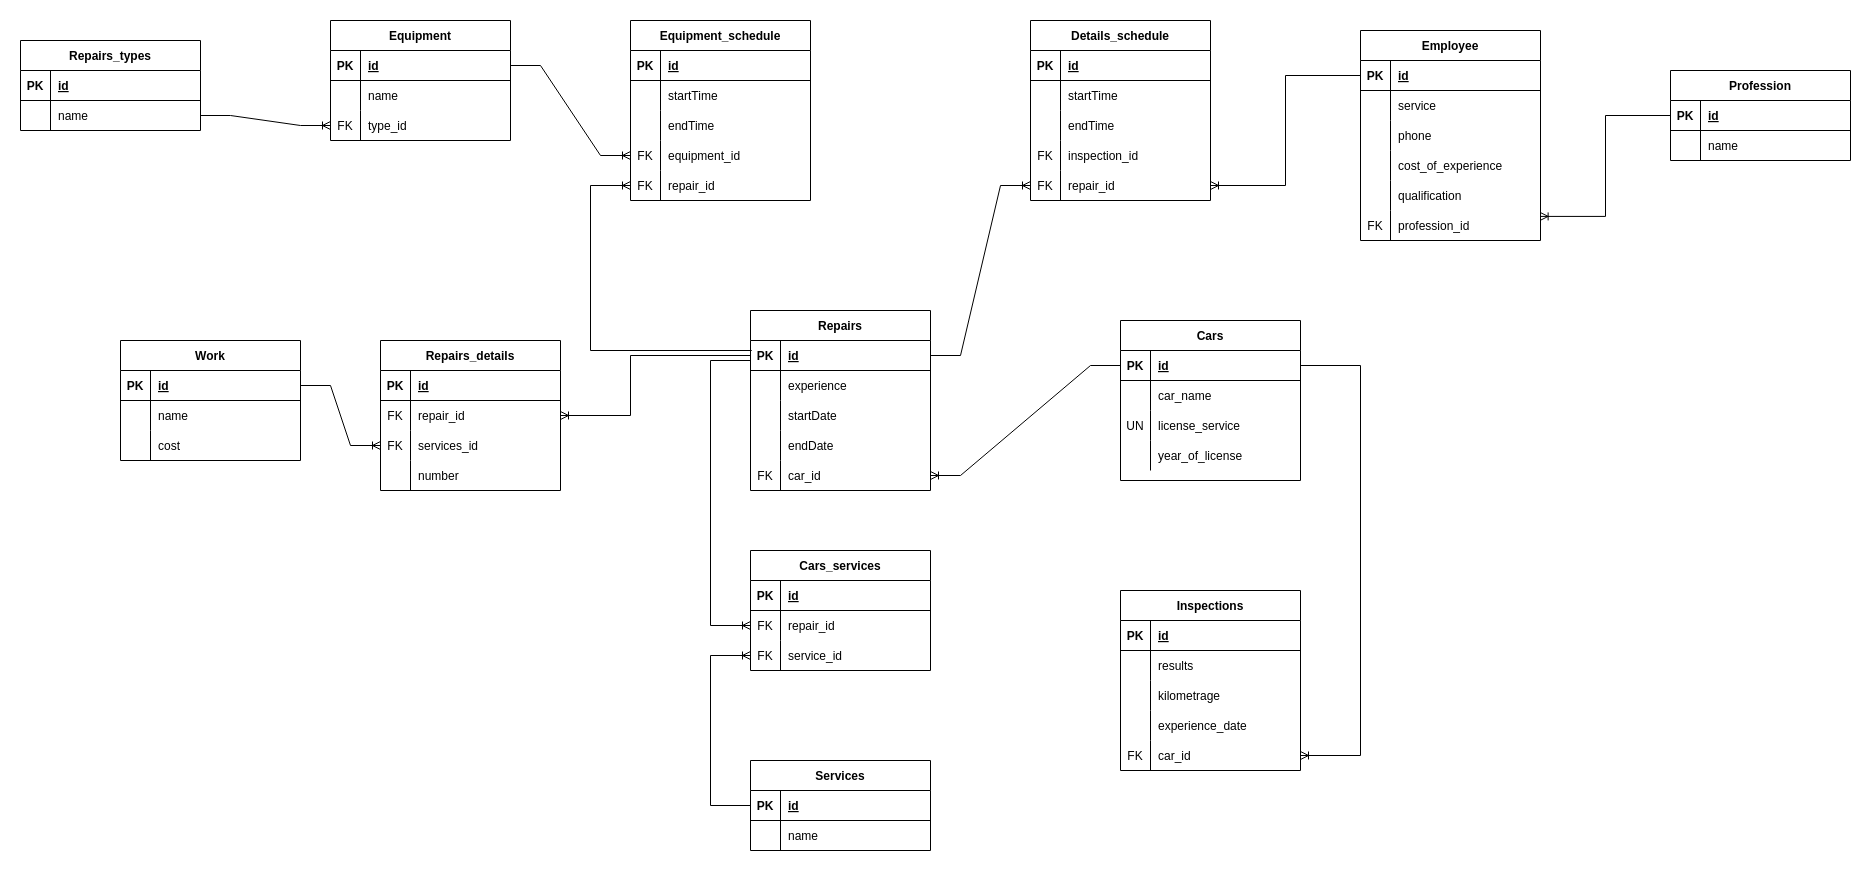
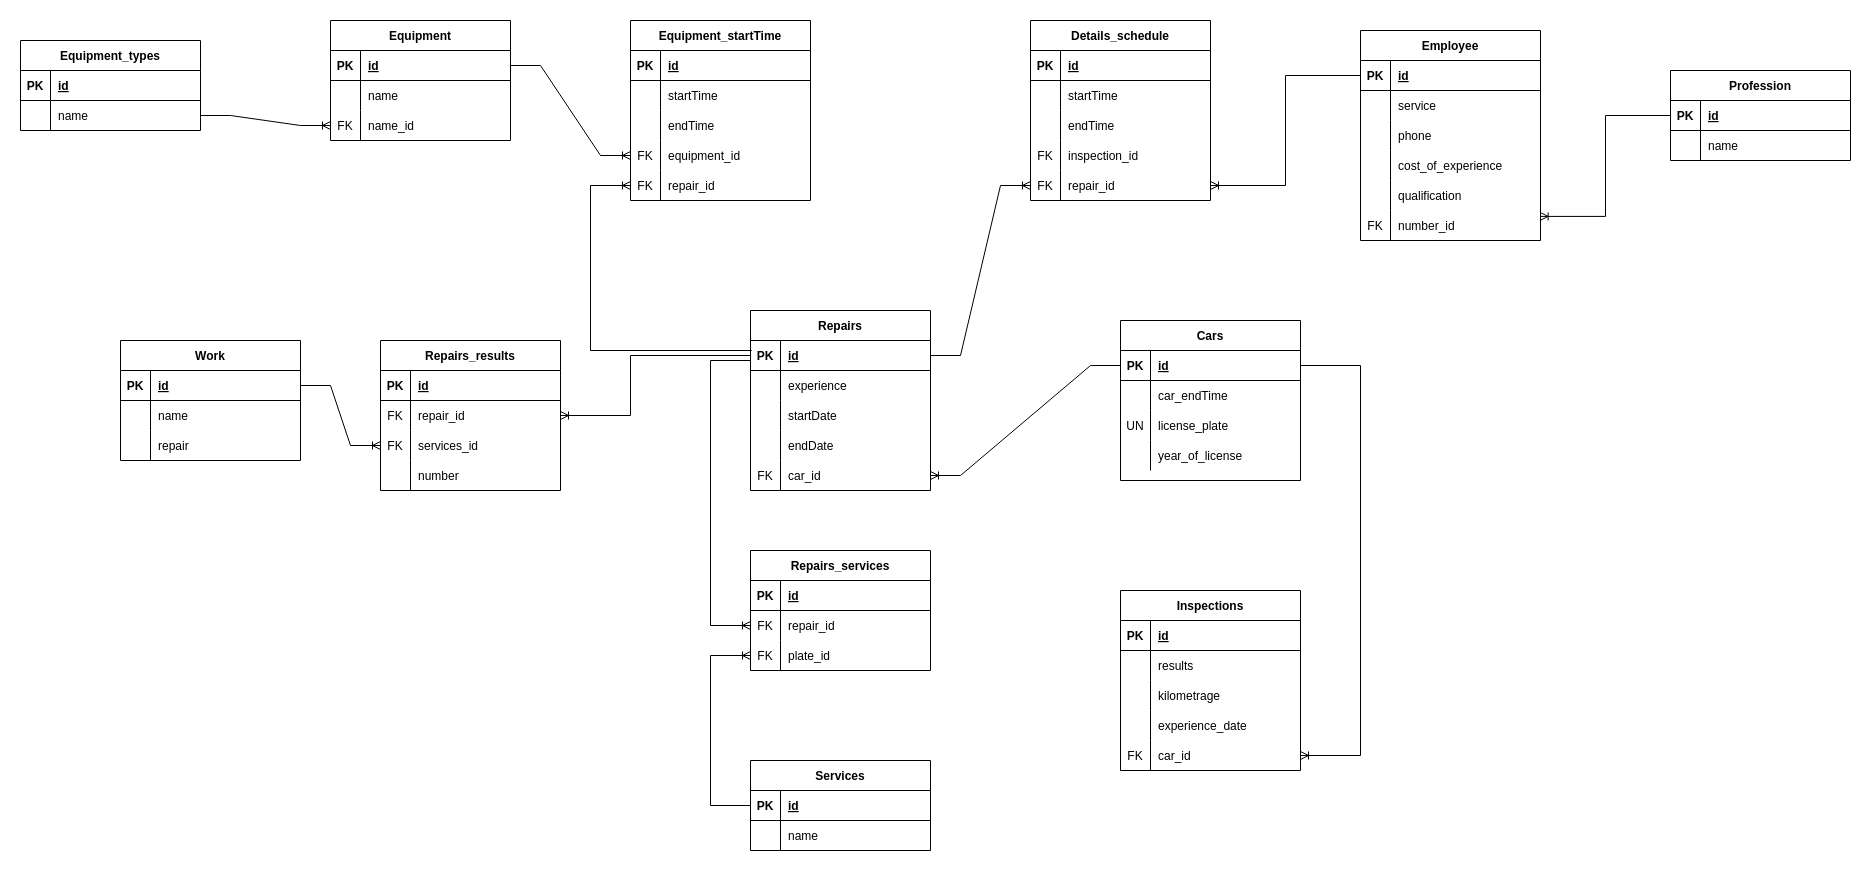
node "Equipment_schedule": label "Equipment_schedule" -> "Equipment_startTime"
node "Repairs_types": label "Repairs_types" -> "Equipment_types"
node "type_id": label "type_id" -> "name_id"
node "profession_id": label "profession_id" -> "number_id"
node "Repairs_details": label "Repairs_details" -> "Repairs_results"
node "car_name": label "car_name" -> "car_endTime"
node "license_service": label "license_service" -> "license_plate"
node "cost": label "cost" -> "repair"
node "Cars_services": label "Cars_services" -> "Repairs_services"
node "service_id": label "service_id" -> "plate_id"
